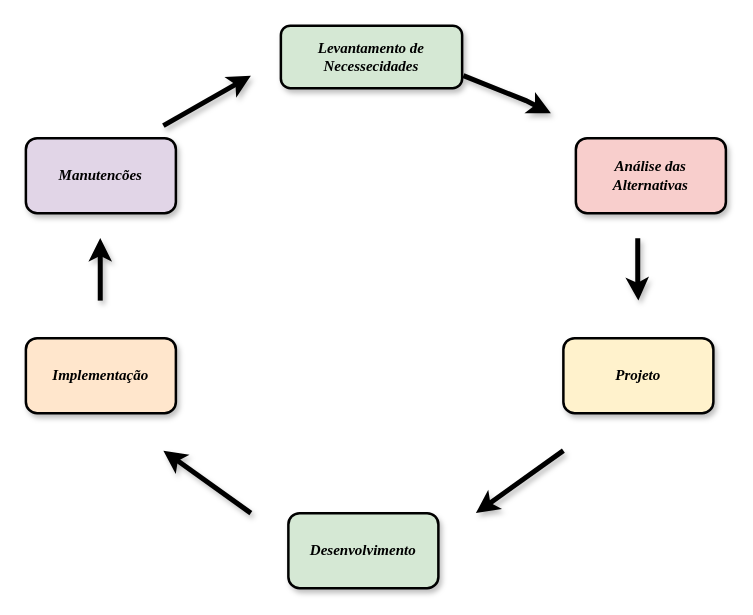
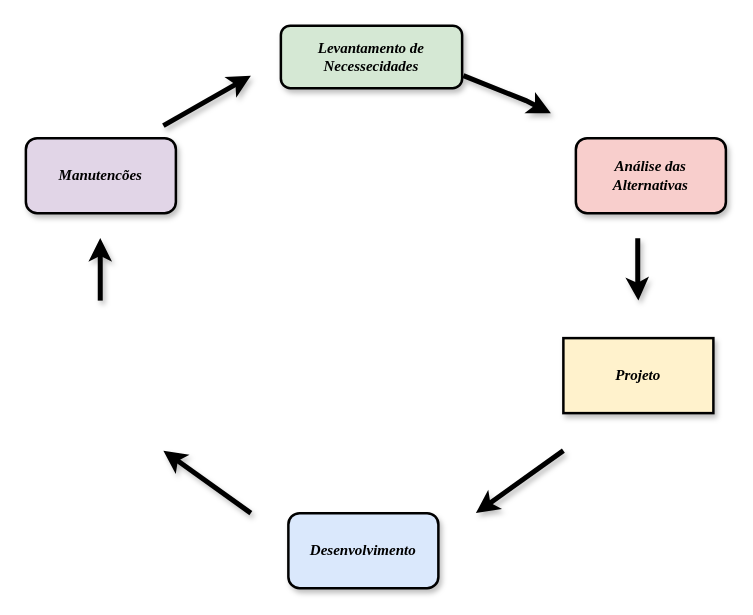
node "Implementação": removed
node "Projeto": shape rounded rectangle -> rectangle
node "Desenvolvimento": fillcolor #d5e8d4 -> #dae8fc
